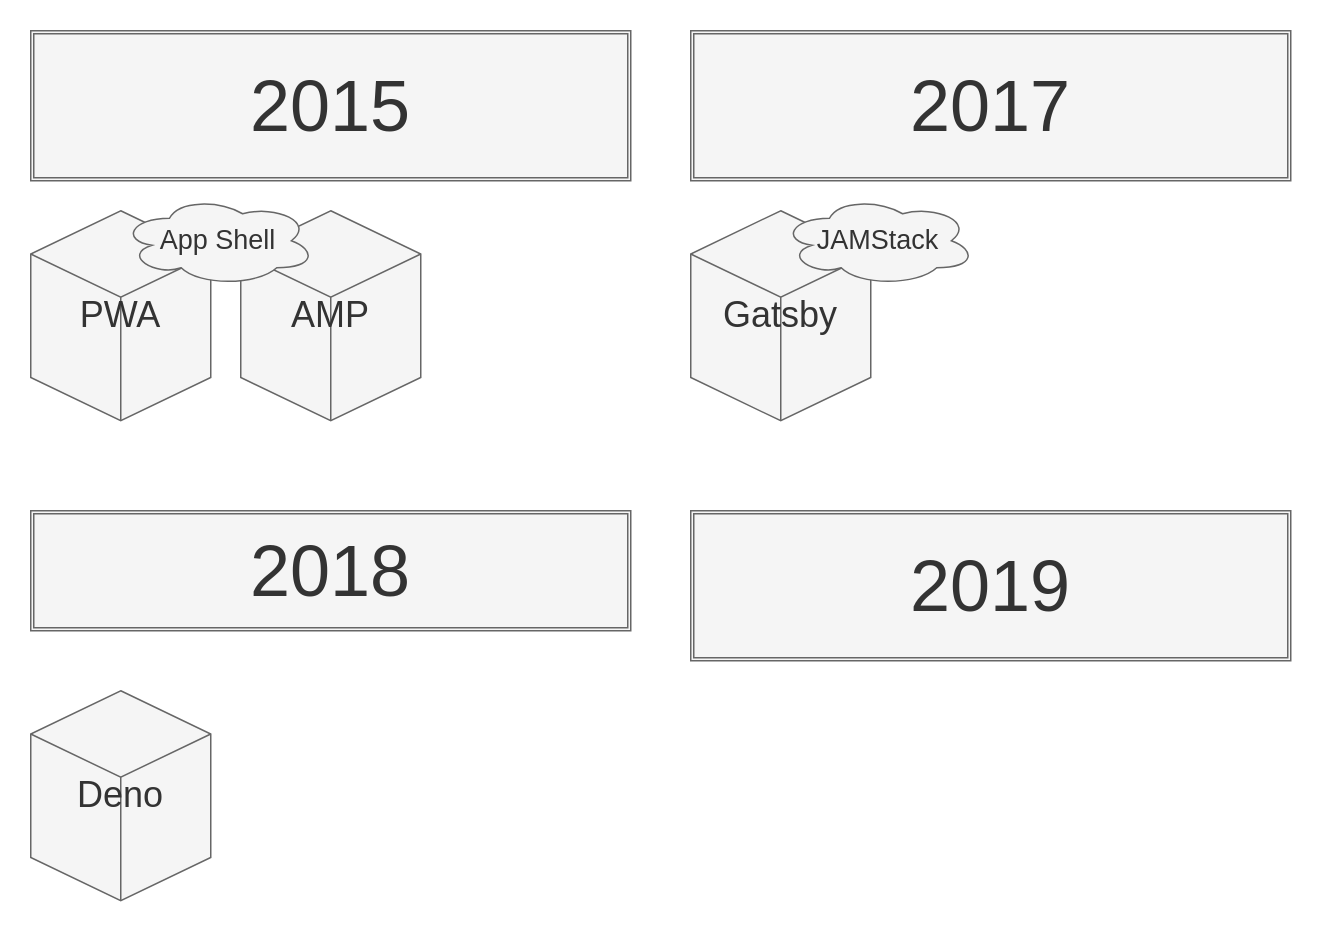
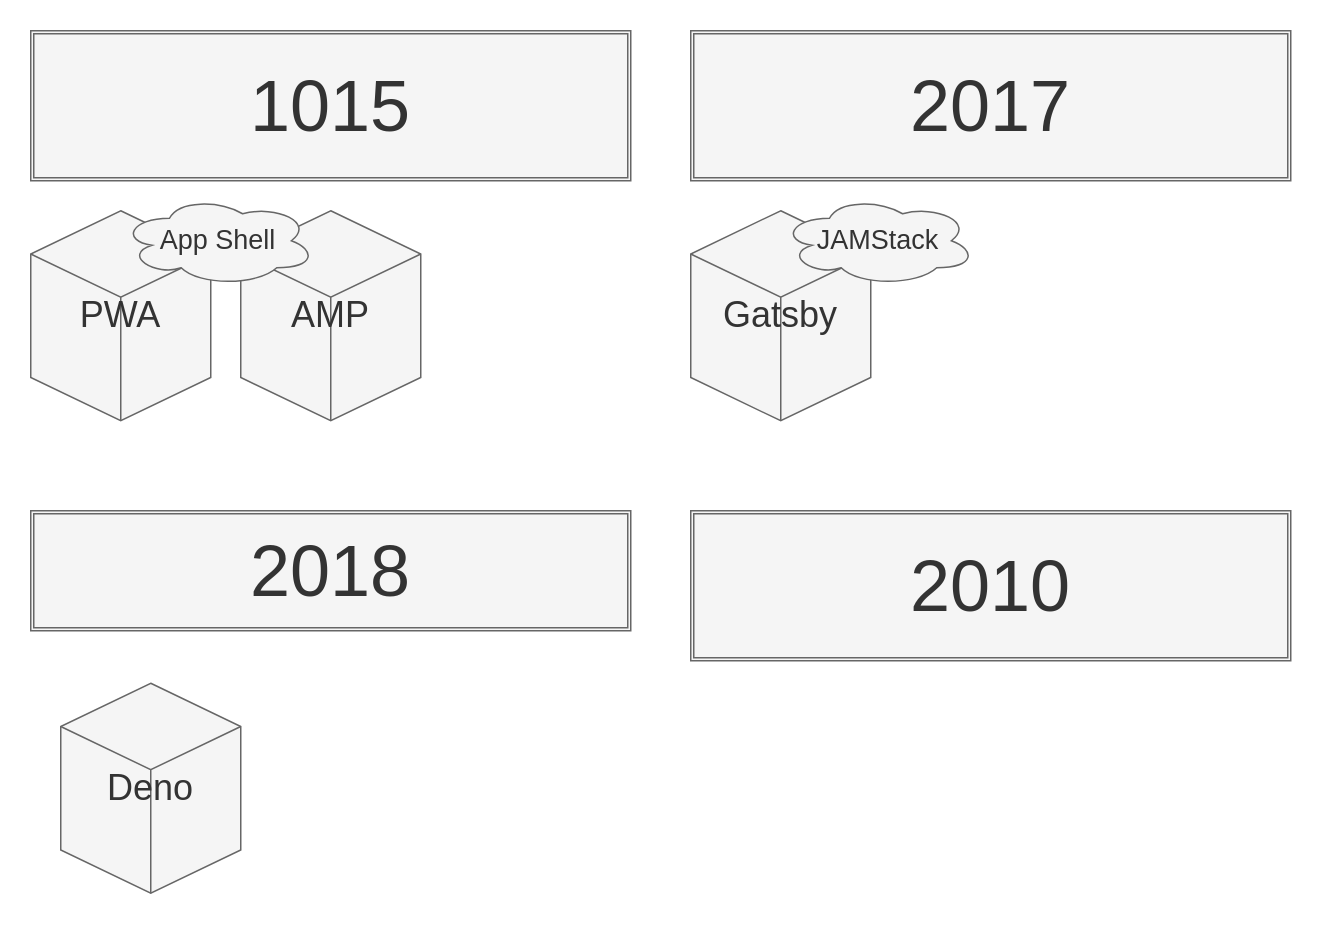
node "2015": label "2015" -> "1015"
node "2019": label "2019" -> "2010"
node "Deno": moved (121, 796) -> (151, 788)
